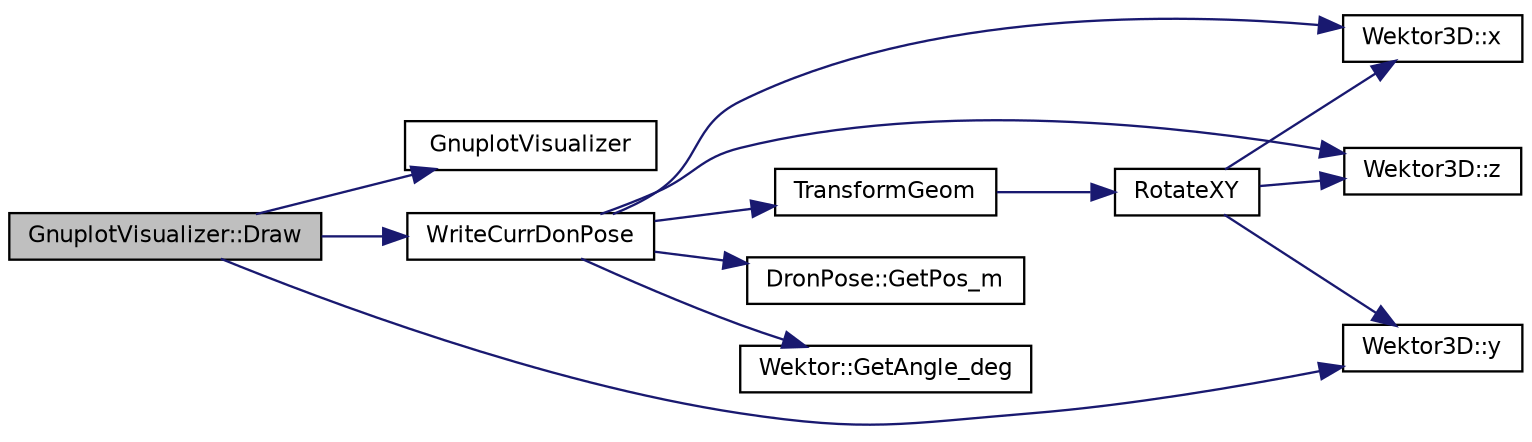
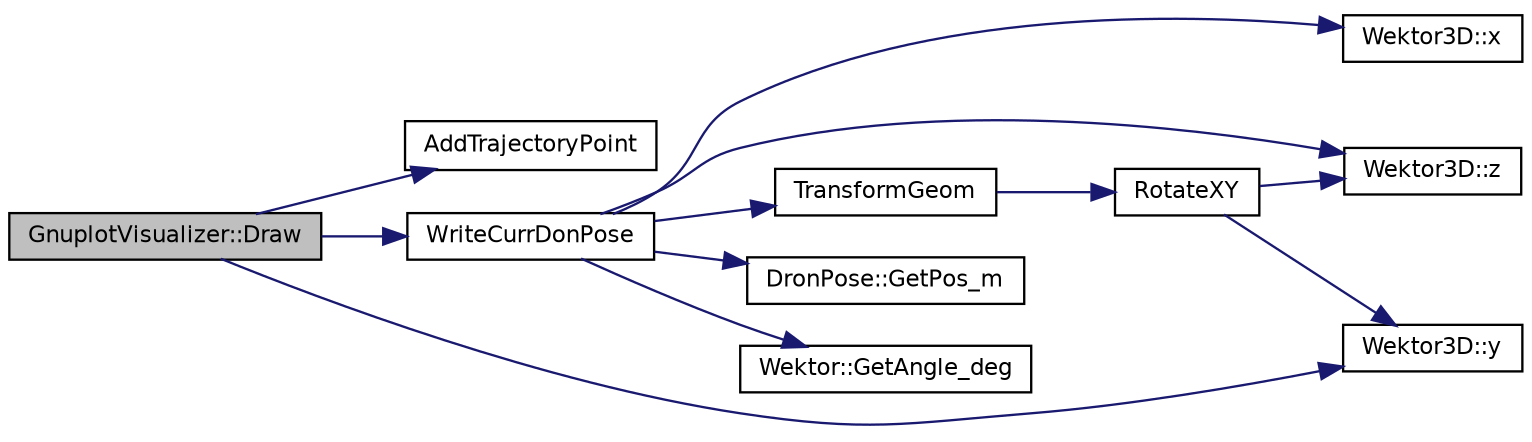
edge "RotateXY" -> "Wektor3D::x": removed
node "GnuplotVisualizer": label "GnuplotVisualizer" -> "AddTrajectoryPoint"
